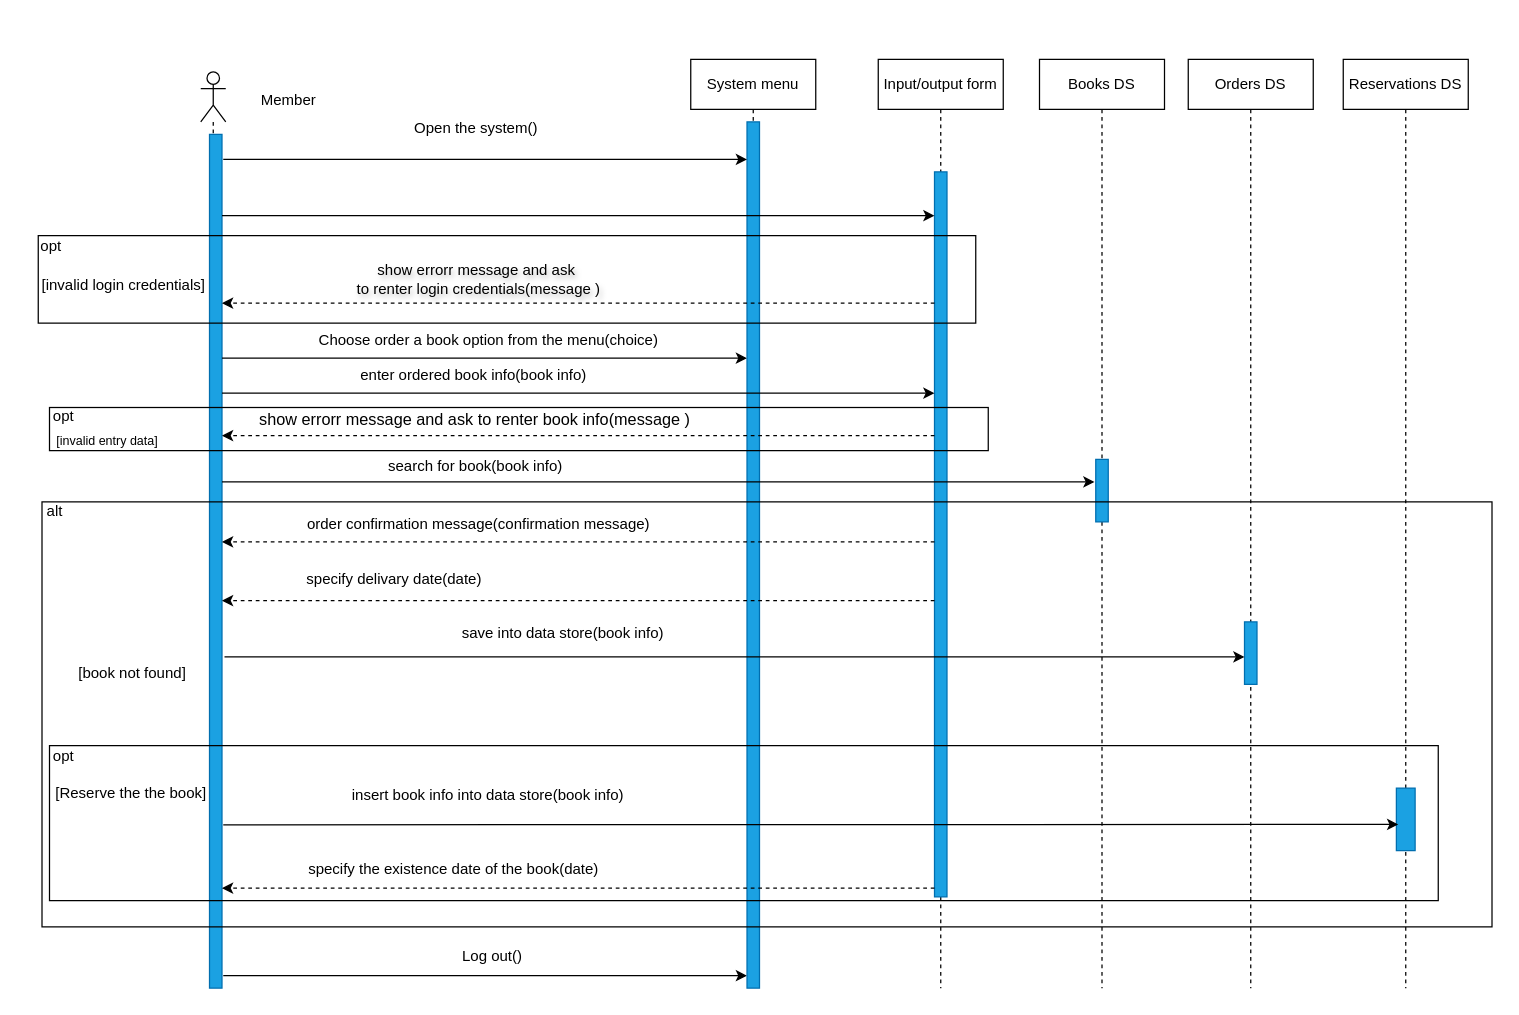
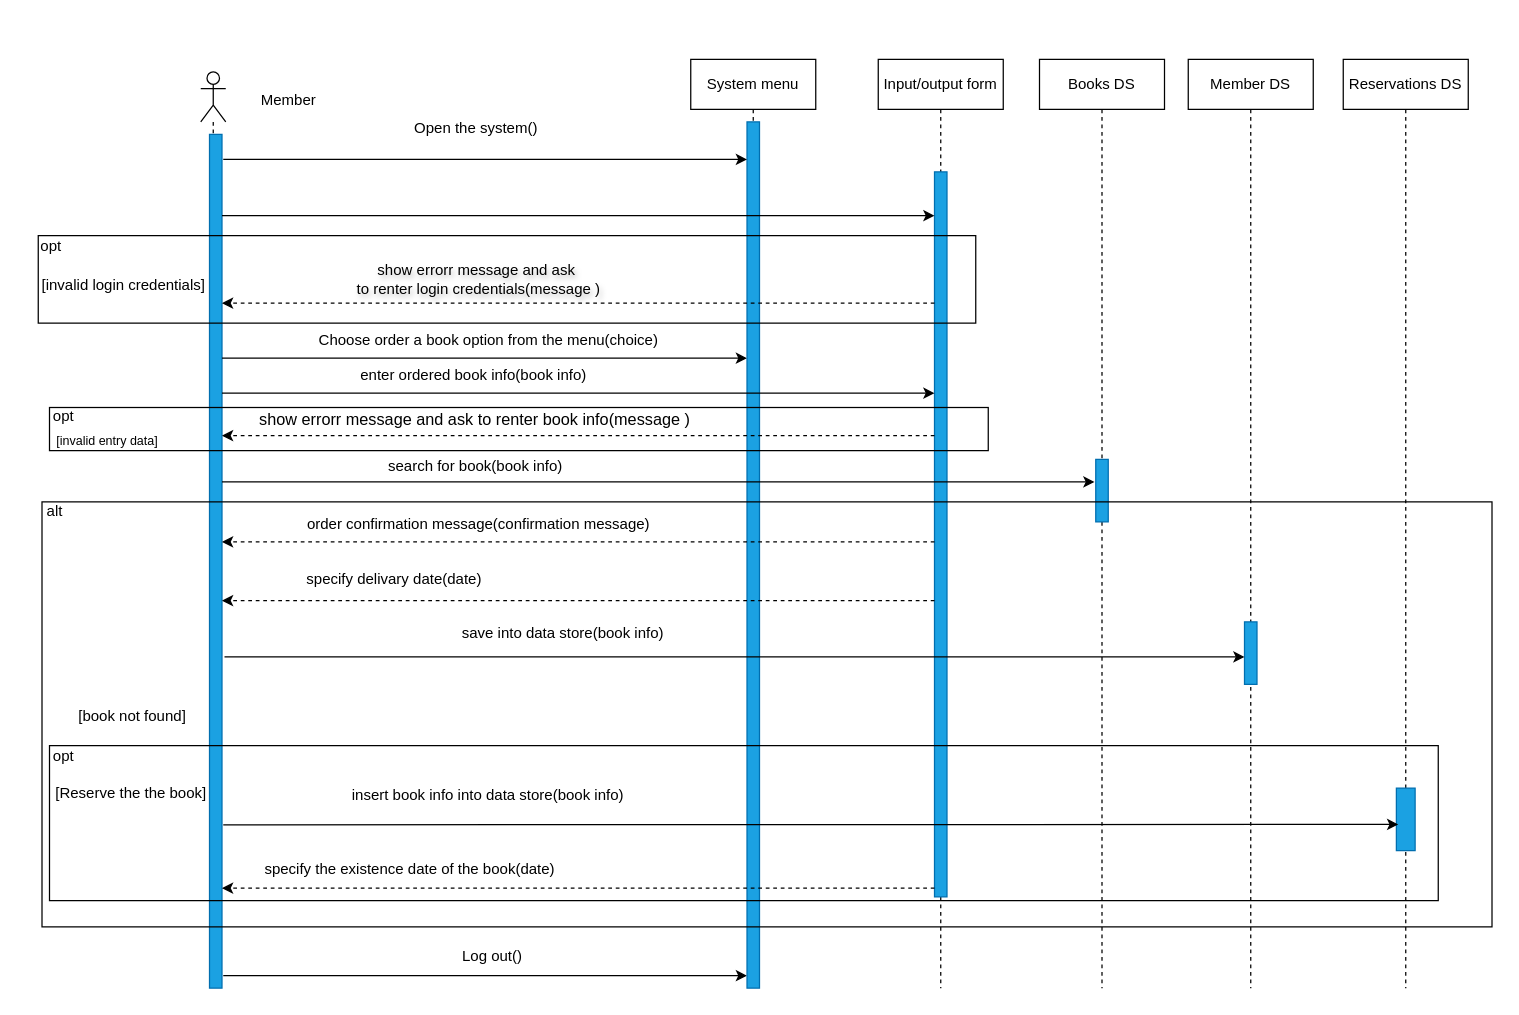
node "Orders DS": label "Orders DS" -> "Member DS"
node "[book not found]": moved (132, 673) -> (132, 717)
node "specify the existence date of the book(date)": moved (453, 869) -> (409, 869)
